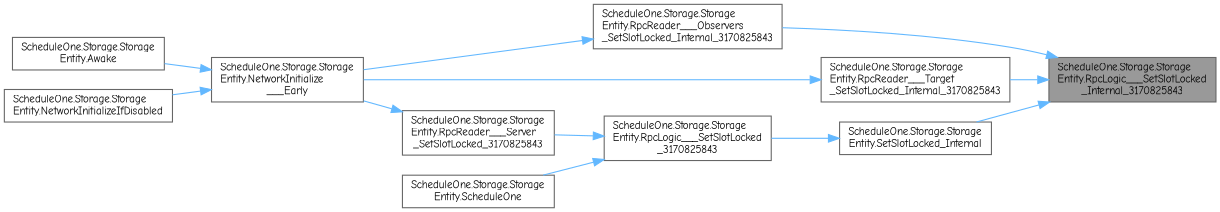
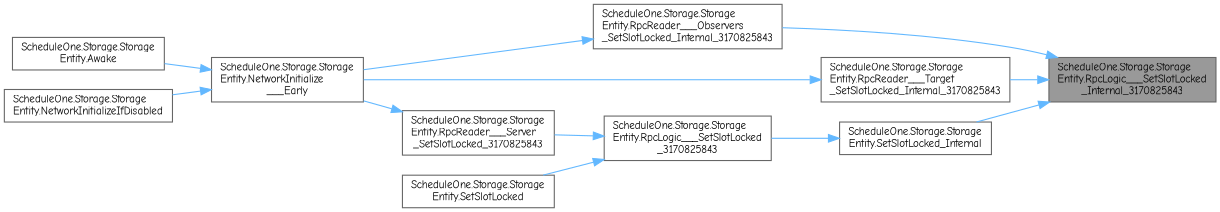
node "ScheduleOne.Storage.Storage Entity.ScheduleOne": label "ScheduleOne.Storage.Storage Entity.ScheduleOne" -> "ScheduleOne.Storage.Storage Entity.SetSlotLocked"
